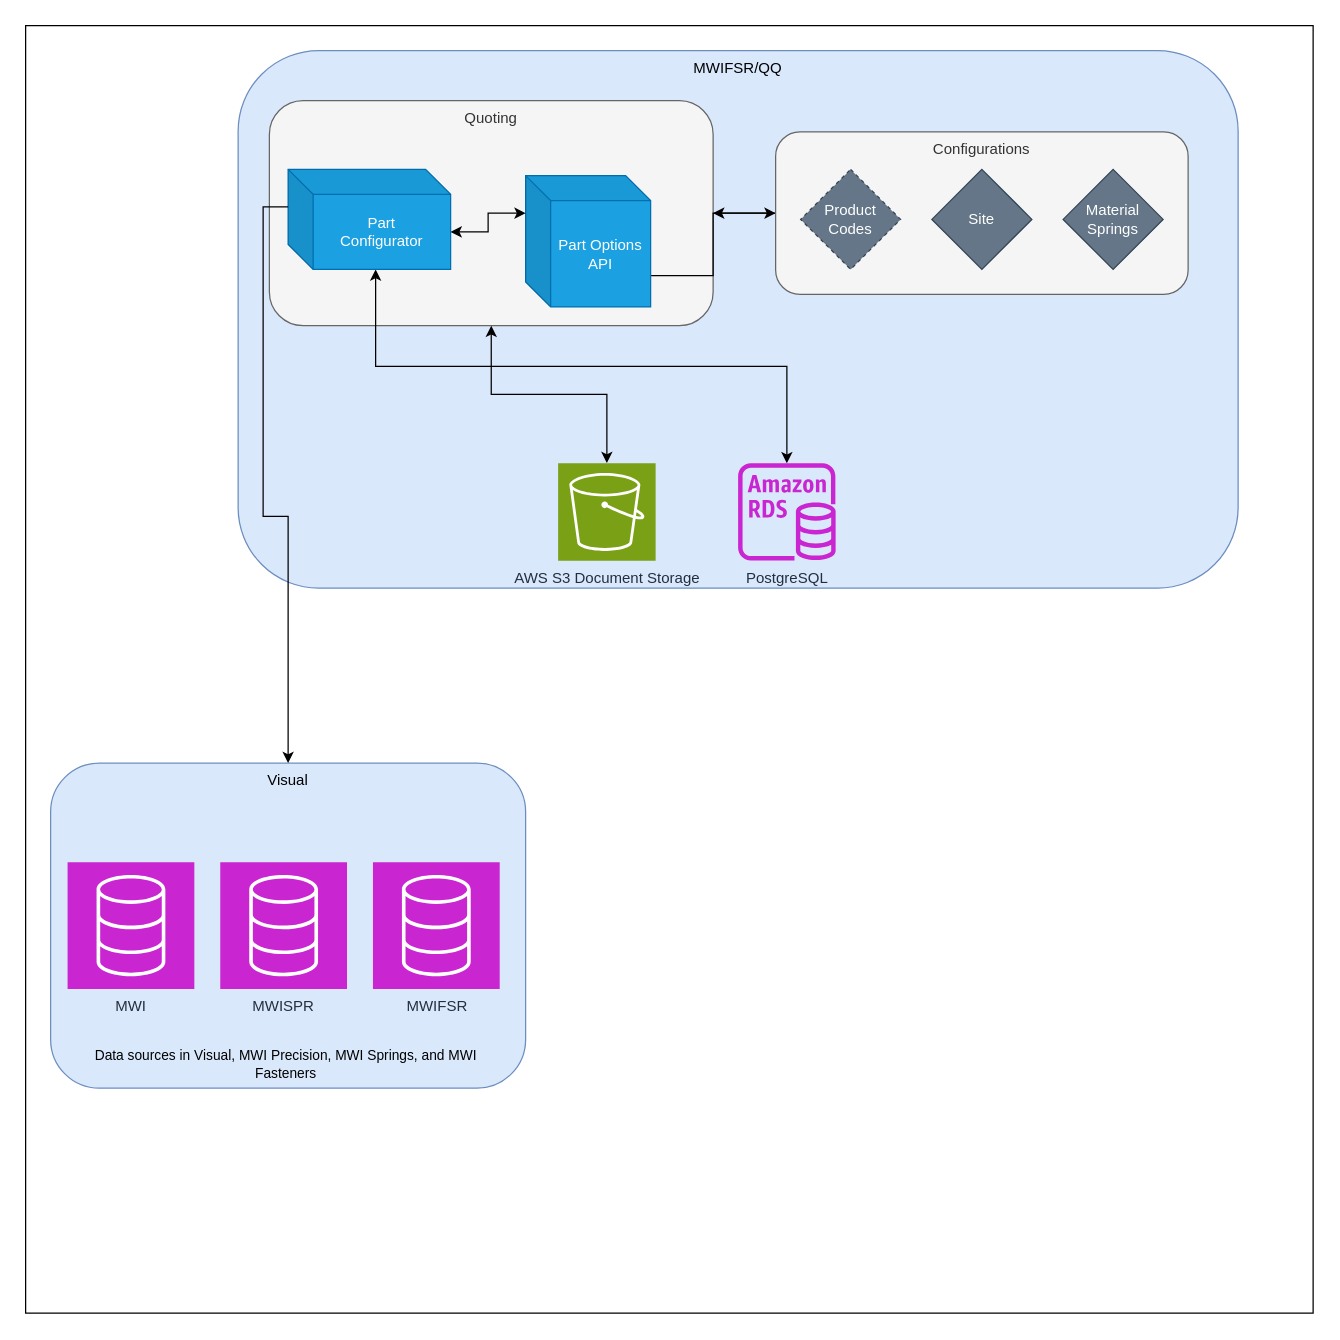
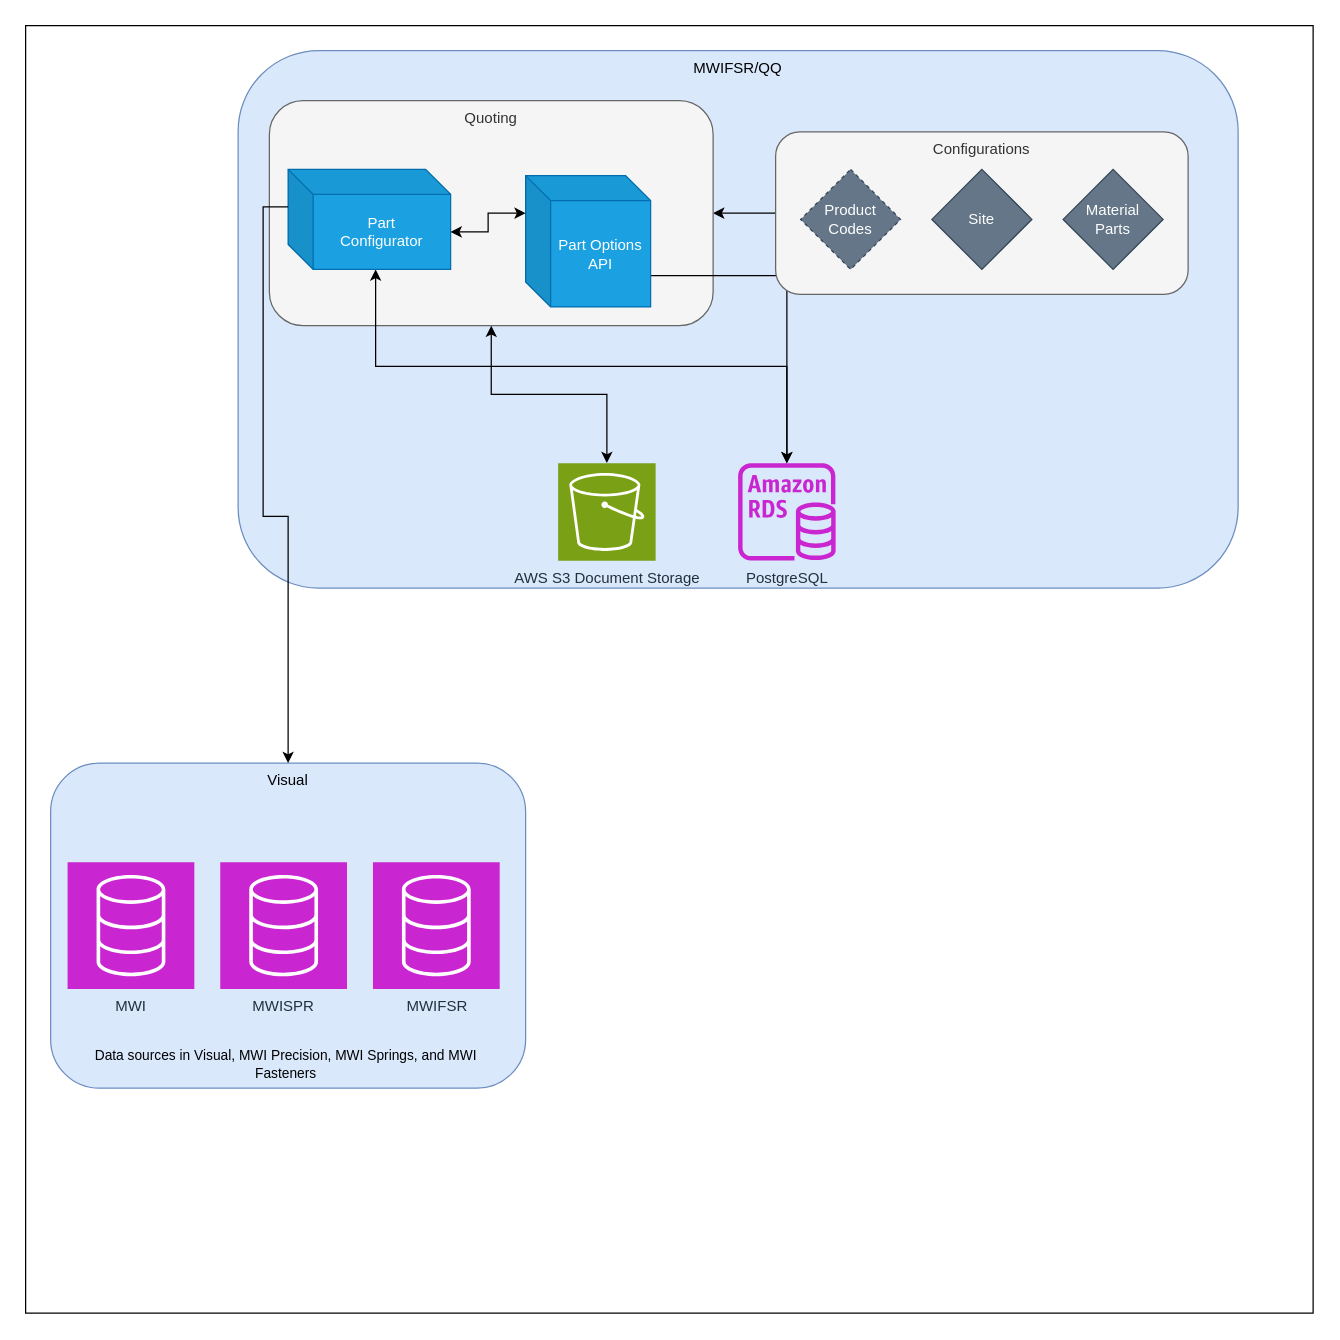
node "Material Springs": label "Material Springs" -> "Material Parts"
edge "Configurations" -- "Part Options API": now "PostgreSQL" -- "Part Options API"
